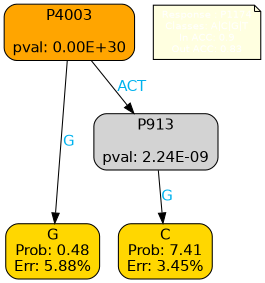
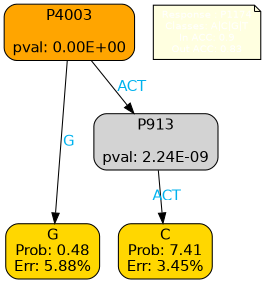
node "P4003 pval: 0.00E+30": label "P4003 pval: 0.00E+30" -> "P4003 pval: 0.00E+00"
edge "P913 pval: 2.24E-09" -> "C Prob: 7.41 Err: 3.45%": label "G" -> "ACT"
